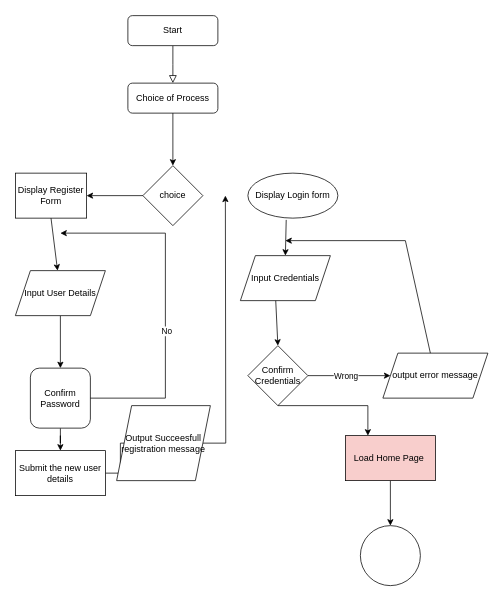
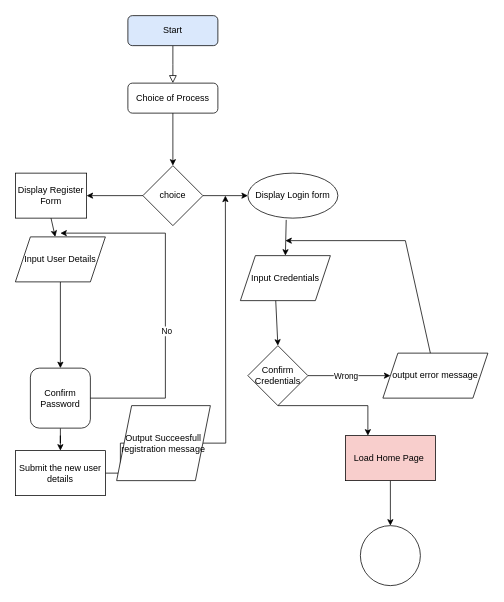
node "Start": fillcolor #ffffff -> #dae8fc
edge "choice" -> "Display Login form": added
node "Input User Details": moved (60, 293) -> (60, 259)
